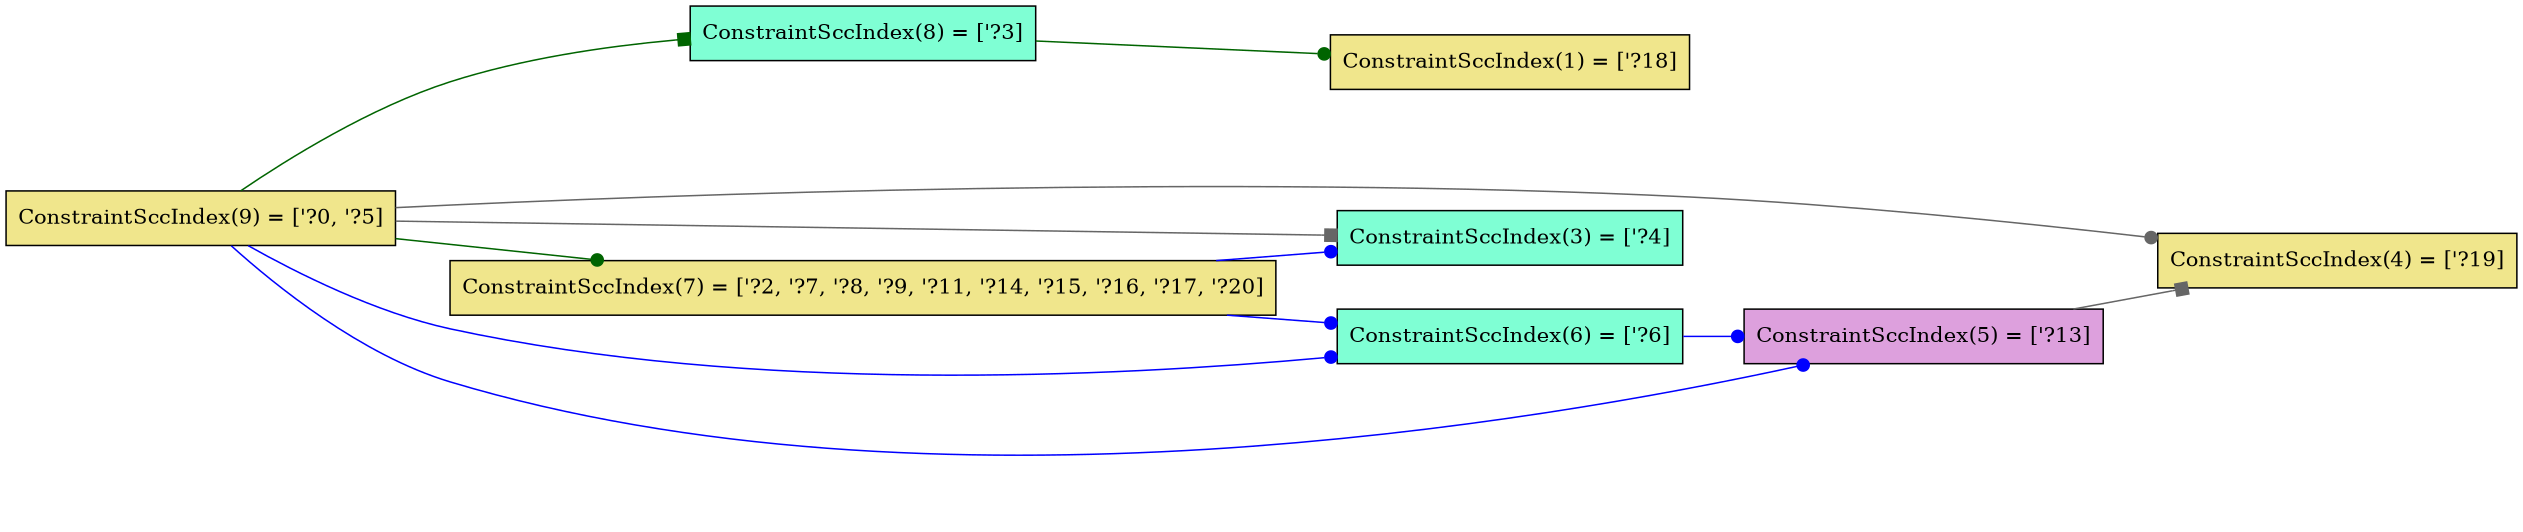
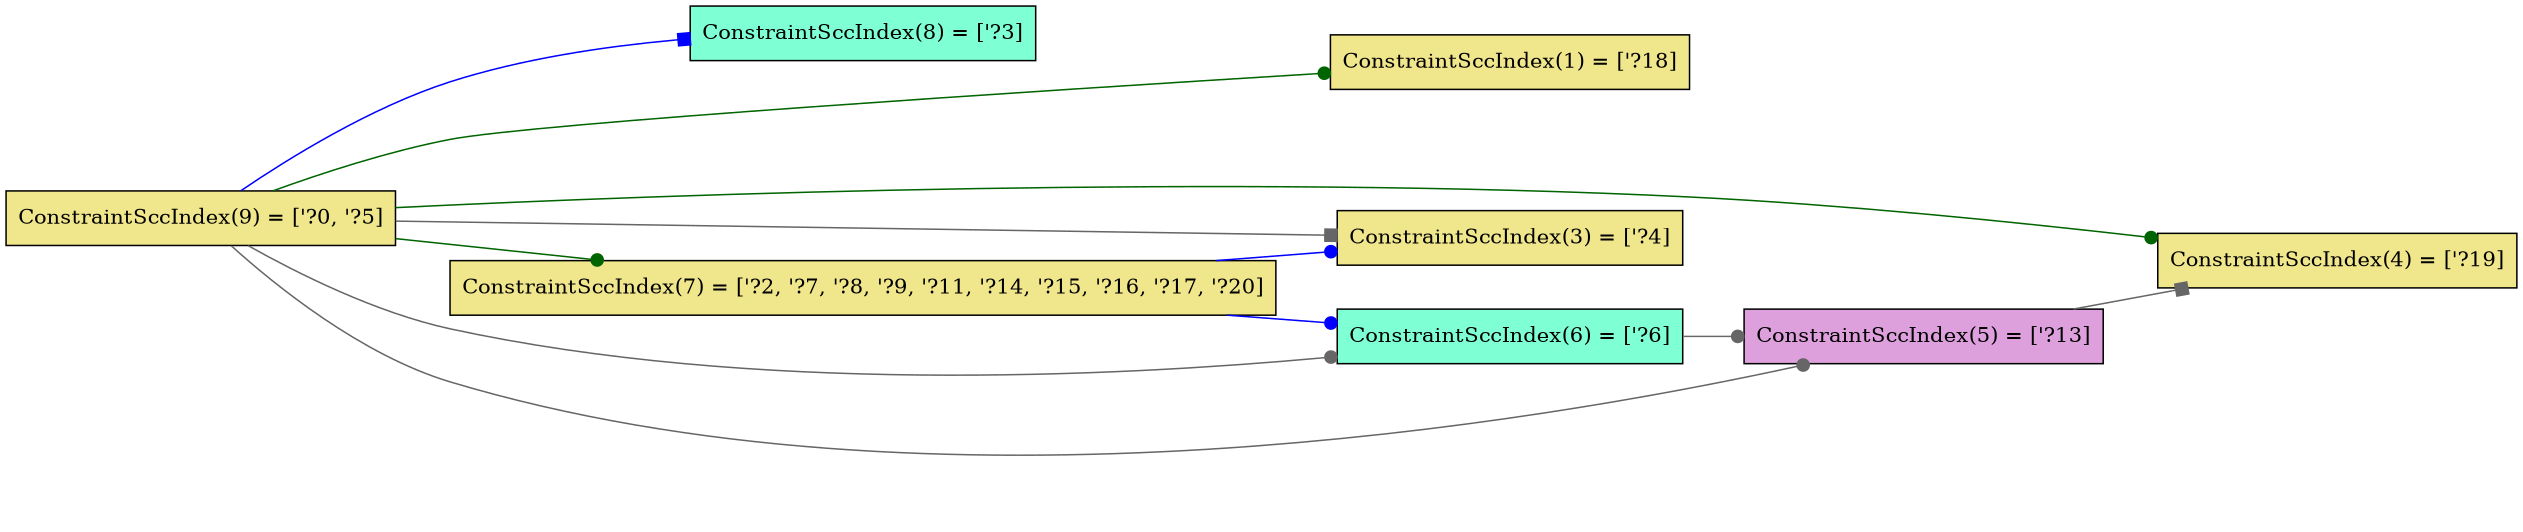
edge "ConstraintSccIndex(8) = ['?3]" -> "ConstraintSccIndex(1) = ['?18]": now "ConstraintSccIndex(9) = ['?0, '?5]" -> "ConstraintSccIndex(1) = ['?18]"
edge "ConstraintSccIndex(9) = ['?0, '?5]" -> "ConstraintSccIndex(8) = ['?3]": color darkgreen -> blue
edge "ConstraintSccIndex(9) = ['?0, '?5]" -> "ConstraintSccIndex(4) = ['?19]": color gray40 -> darkgreen
node "ConstraintSccIndex(3) = ['?4]": fillcolor aquamarine -> khaki
edge "ConstraintSccIndex(6) = ['?6]" -> "ConstraintSccIndex(5) = ['?13]": color blue -> gray40
edge "ConstraintSccIndex(9) = ['?0, '?5]" -> "ConstraintSccIndex(6) = ['?6]": color blue -> gray40
edge "ConstraintSccIndex(9) = ['?0, '?5]" -> "ConstraintSccIndex(5) = ['?13]": color blue -> gray40
